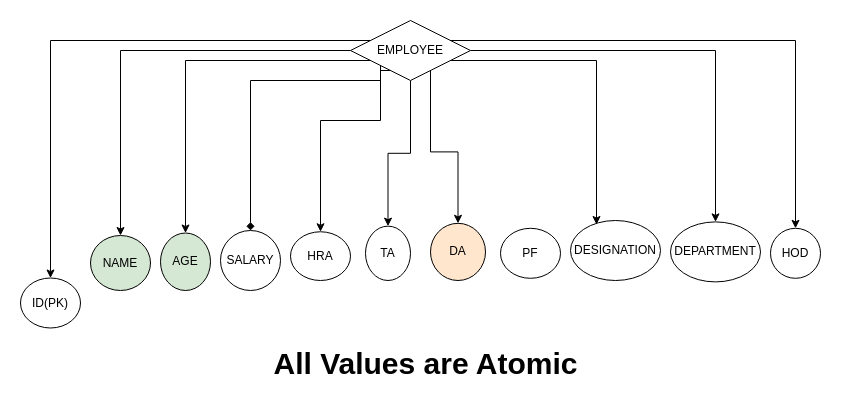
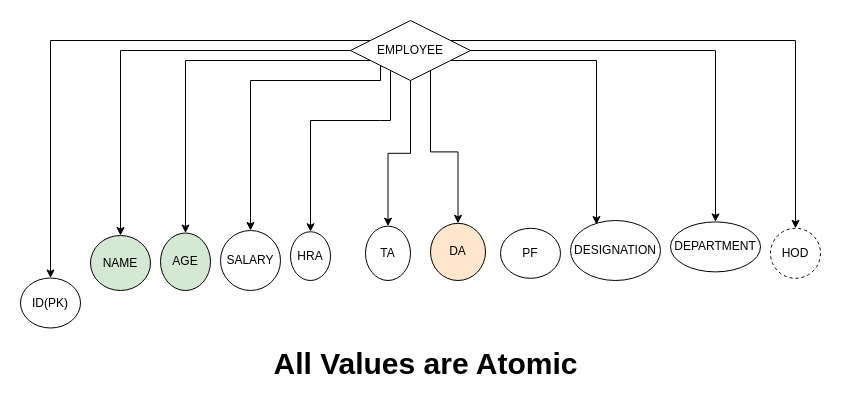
edge "EMPLOYEE" -> "SALARY": arrowhead diamond -> classic
node "DEPARTMENT": size 90x60 -> 90x50
node "HOD": style solid -> dashed
node "HRA": size 60x49 -> 40x49
